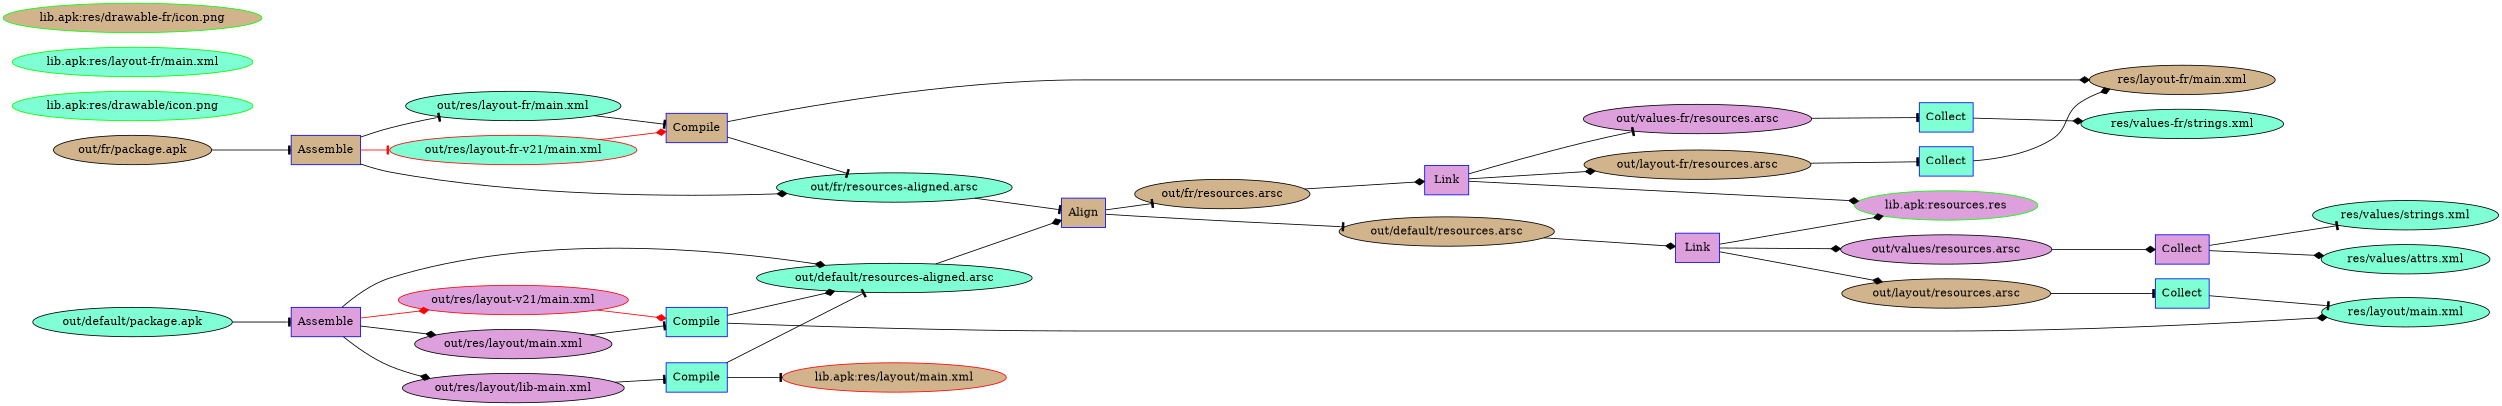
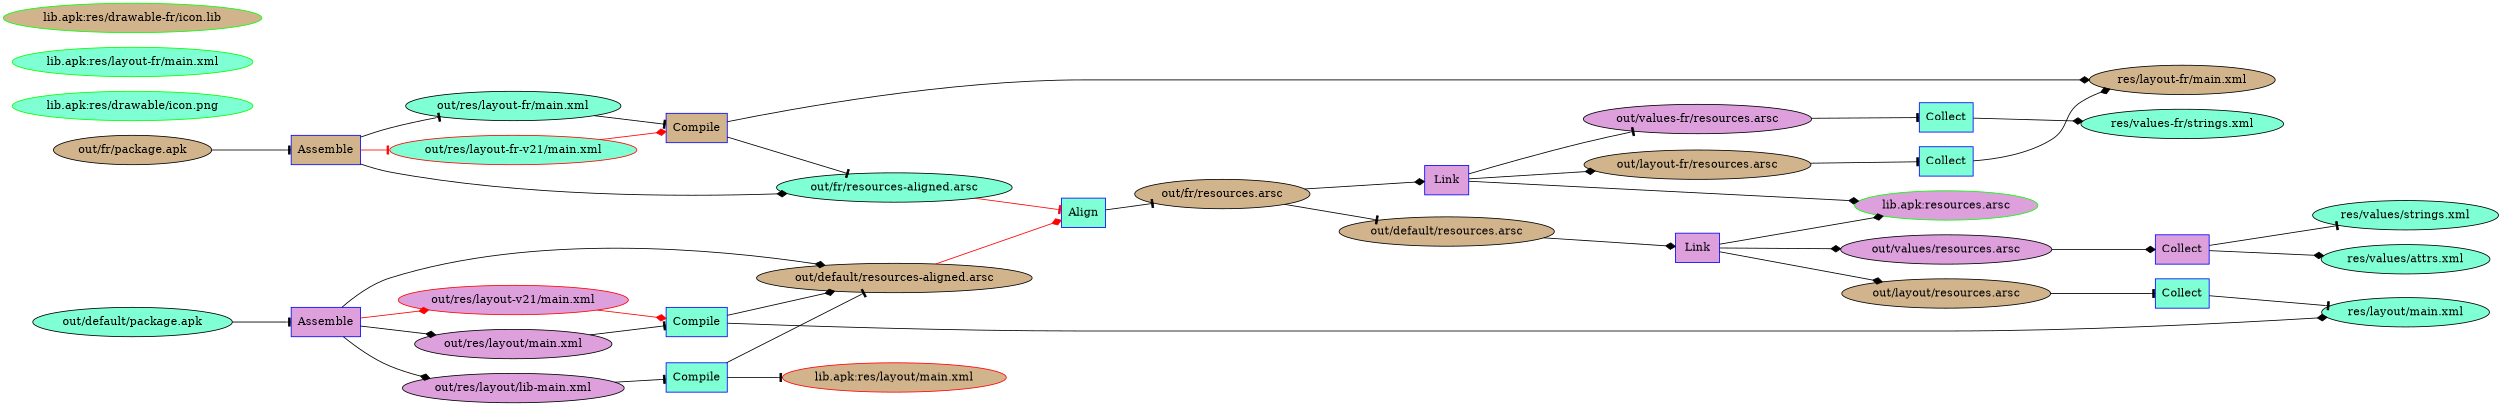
node "lib.apk:res/drawable-fr/icon.png": label "lib.apk:res/drawable-fr/icon.png" -> "lib.apk:res/drawable-fr/icon.lib"
edge "out/fr/resources-aligned.arsc" -> "Align": color black -> red
node "lib.apk:resources.res": label "lib.apk:resources.res" -> "lib.apk:resources.arsc"
node "Align": fillcolor tan -> aquamarine
edge "Align" -> "out/default/resources.arsc": now "out/fr/resources.arsc" -> "out/default/resources.arsc"
edge "out/default/resources-aligned.arsc" -> "Align": color black -> red
node "out/default/resources-aligned.arsc": fillcolor aquamarine -> tan
